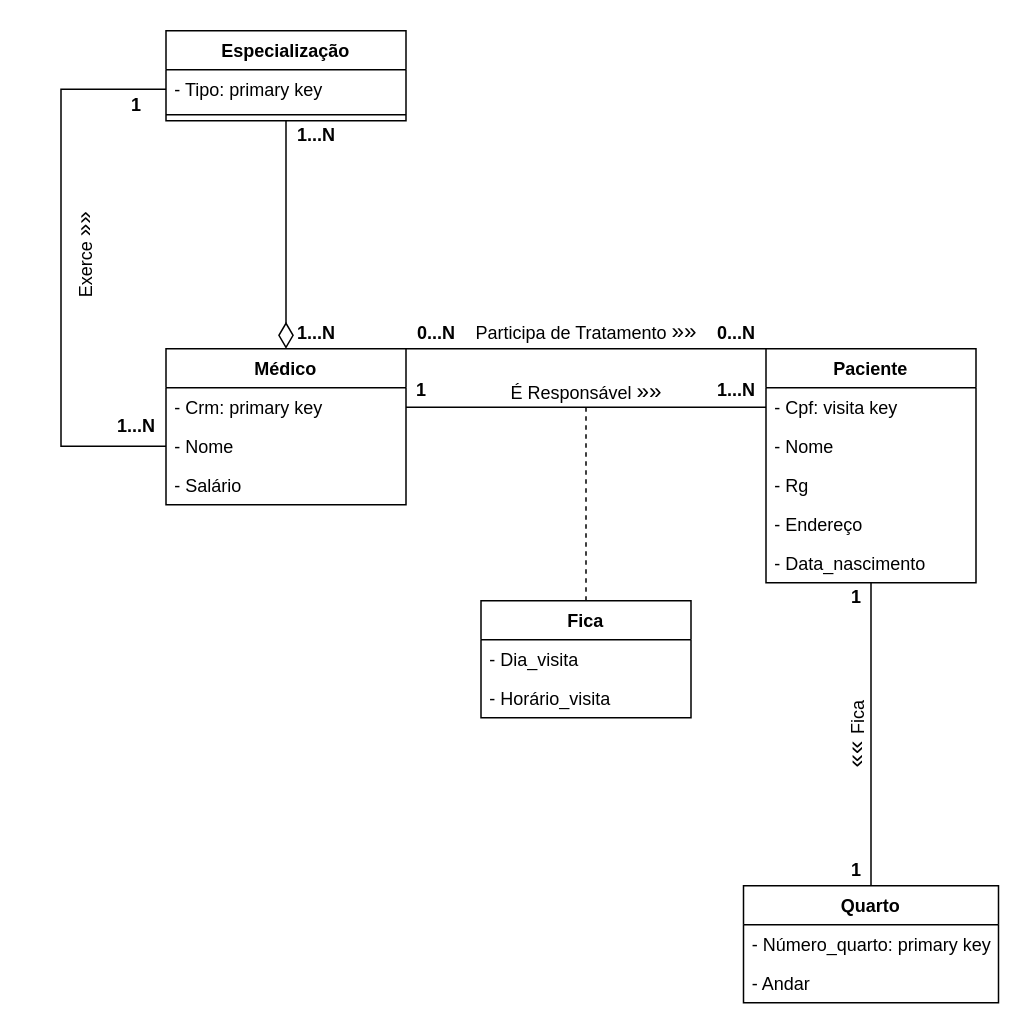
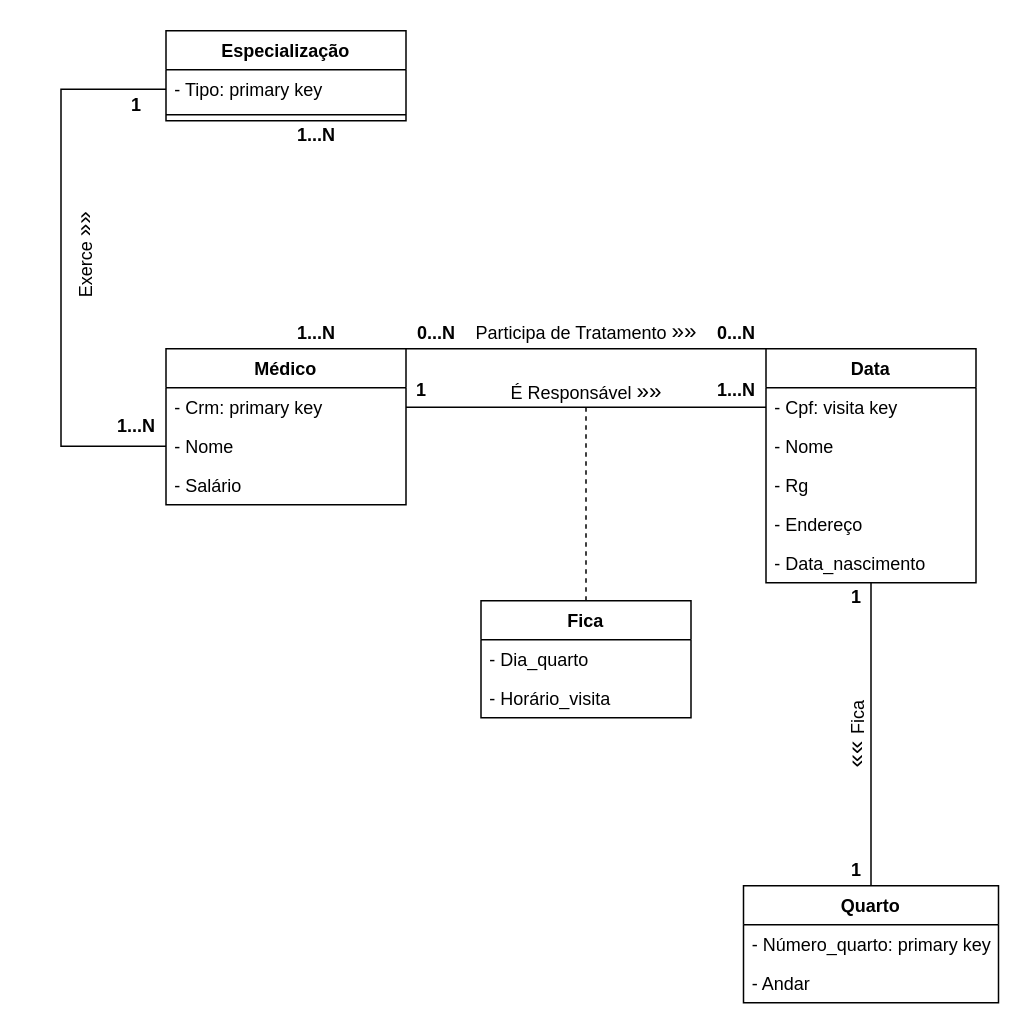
edge "Especialização" -> "Médico": removed
node "Paciente": label "Paciente" -> "Data"
node "- Dia_visita": label "- Dia_visita" -> "- Dia_quarto"
